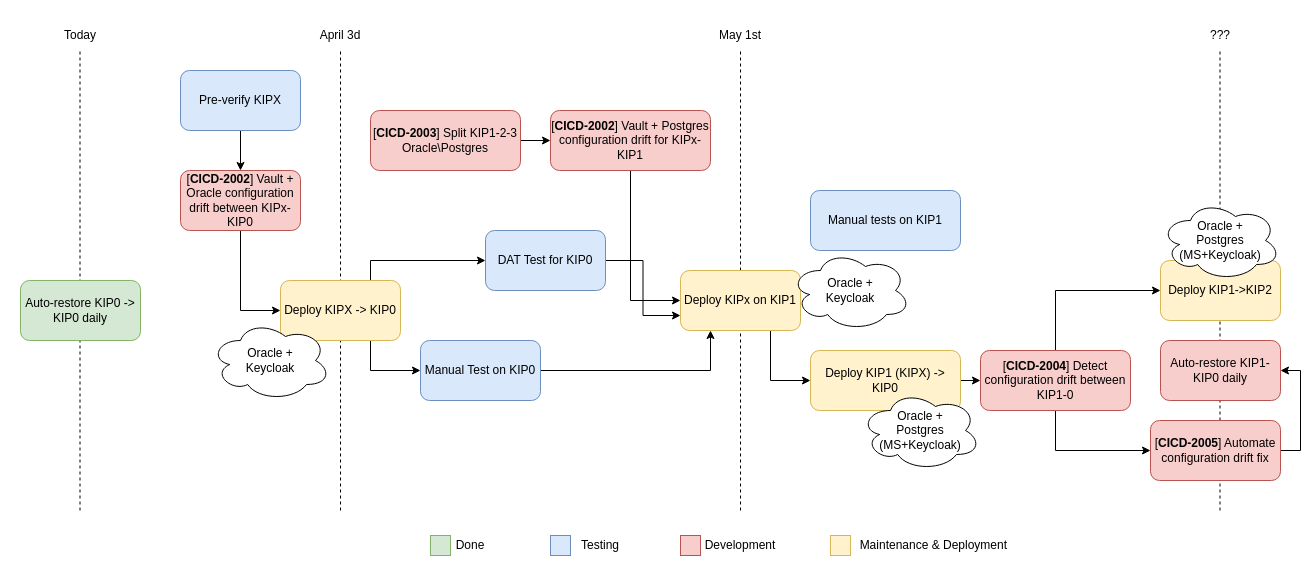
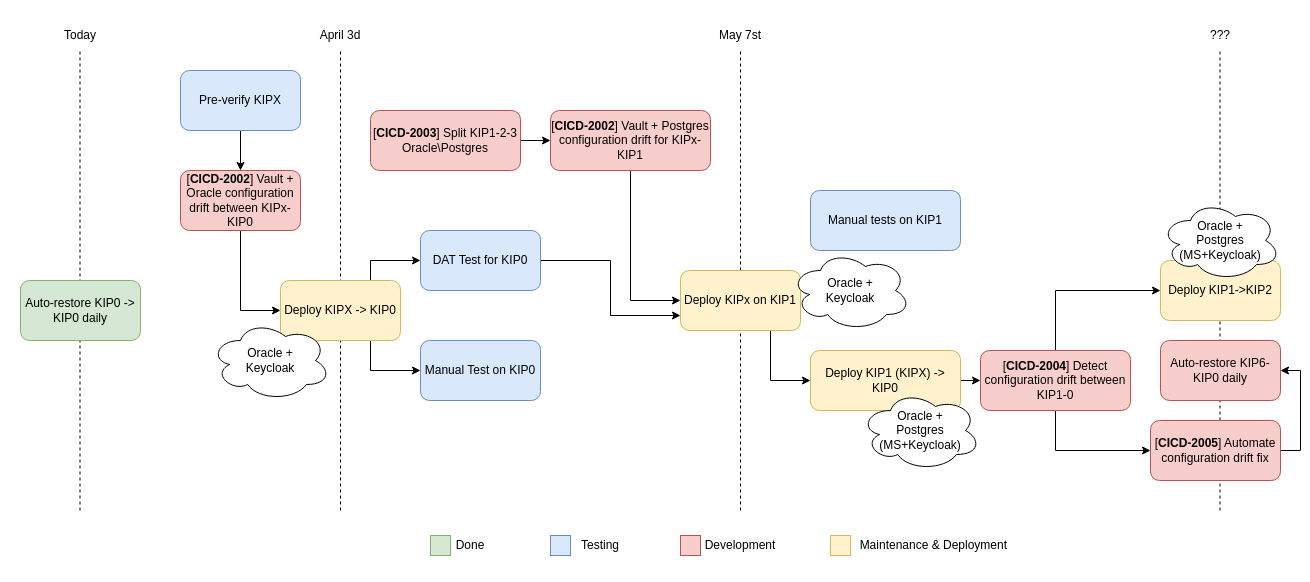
node "May 1st": label "May 1st" -> "May 7st"
node "DAT Test for KIP0": moved (546, 261) -> (481, 261)
edge "Manual Test on KIP0" -> "Deploy KIPx on KIP1": removed
node "Auto-restore KIP1-KIP0 daily": label "Auto-restore KIP1-KIP0 daily" -> "Auto-restore KIP6-KIP0 daily"
